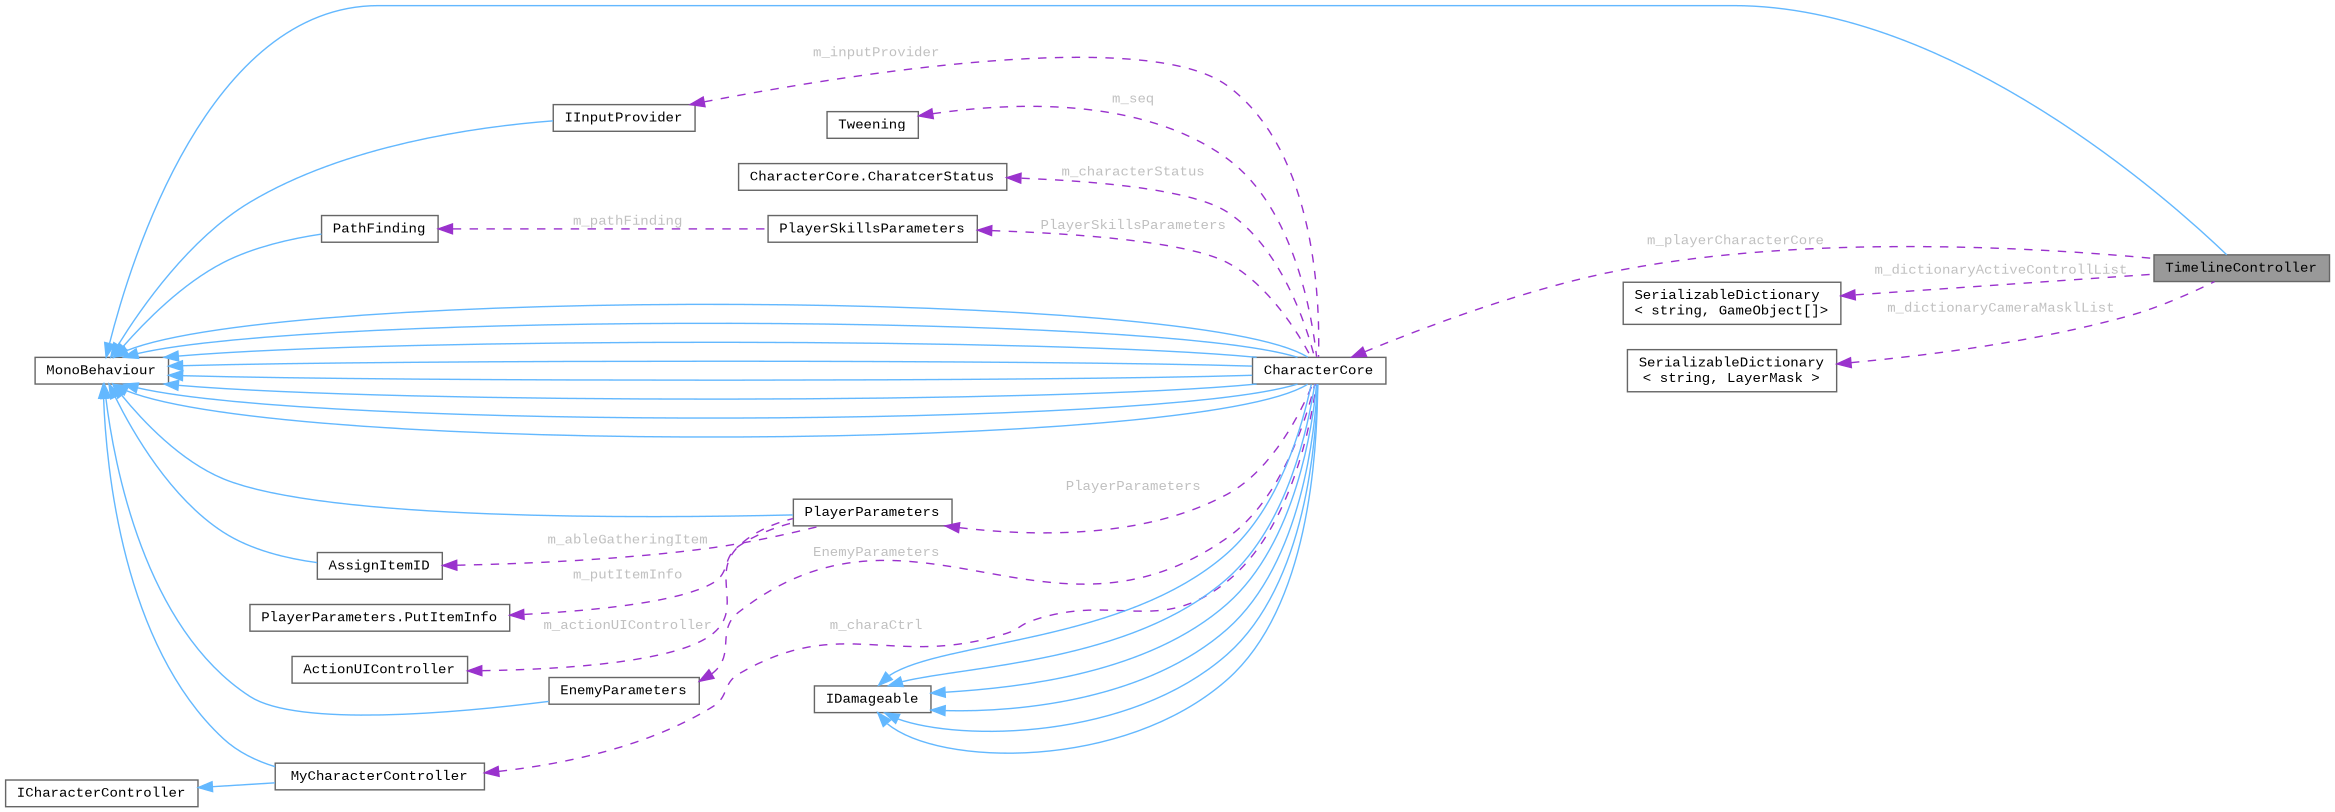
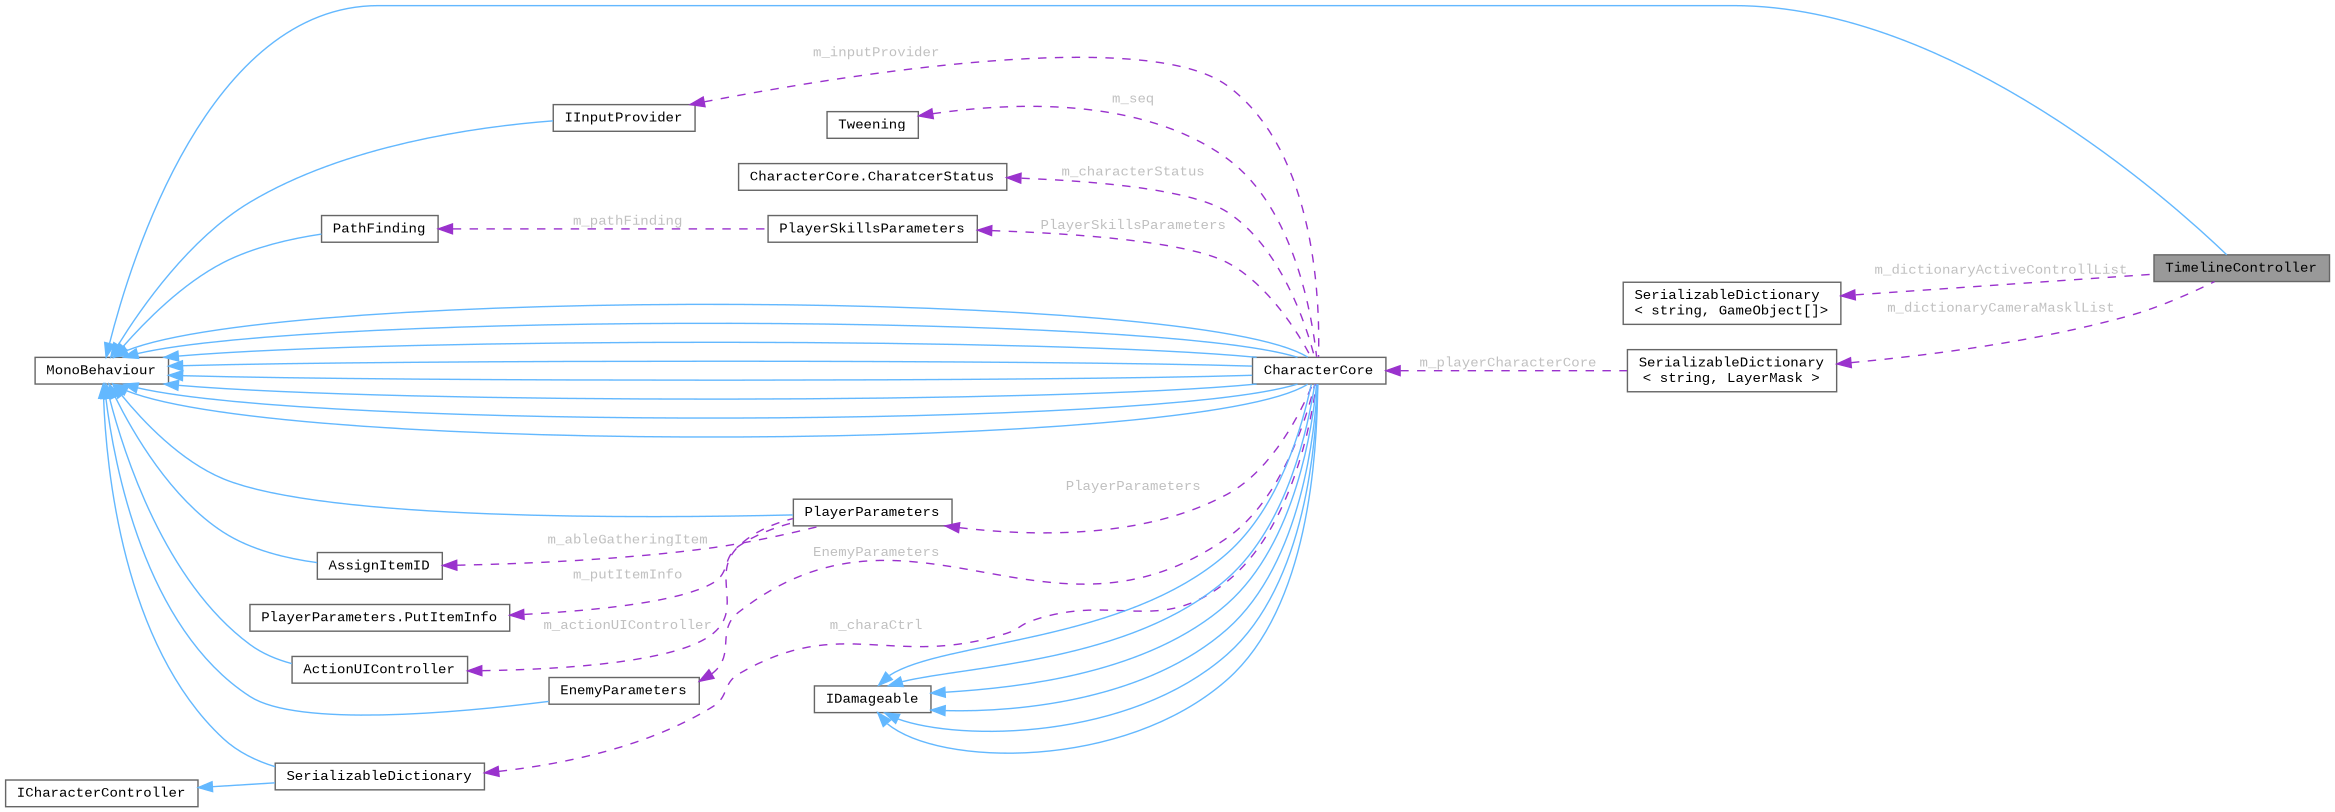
edge "TimelineController" -> "CharacterCore": now "SerializableDictionary < string, LayerMask >" -> "CharacterCore"
edge "ActionUIController" -> "MonoBehaviour": added
node "MyCharacterController": label "MyCharacterController" -> "SerializableDictionary"
